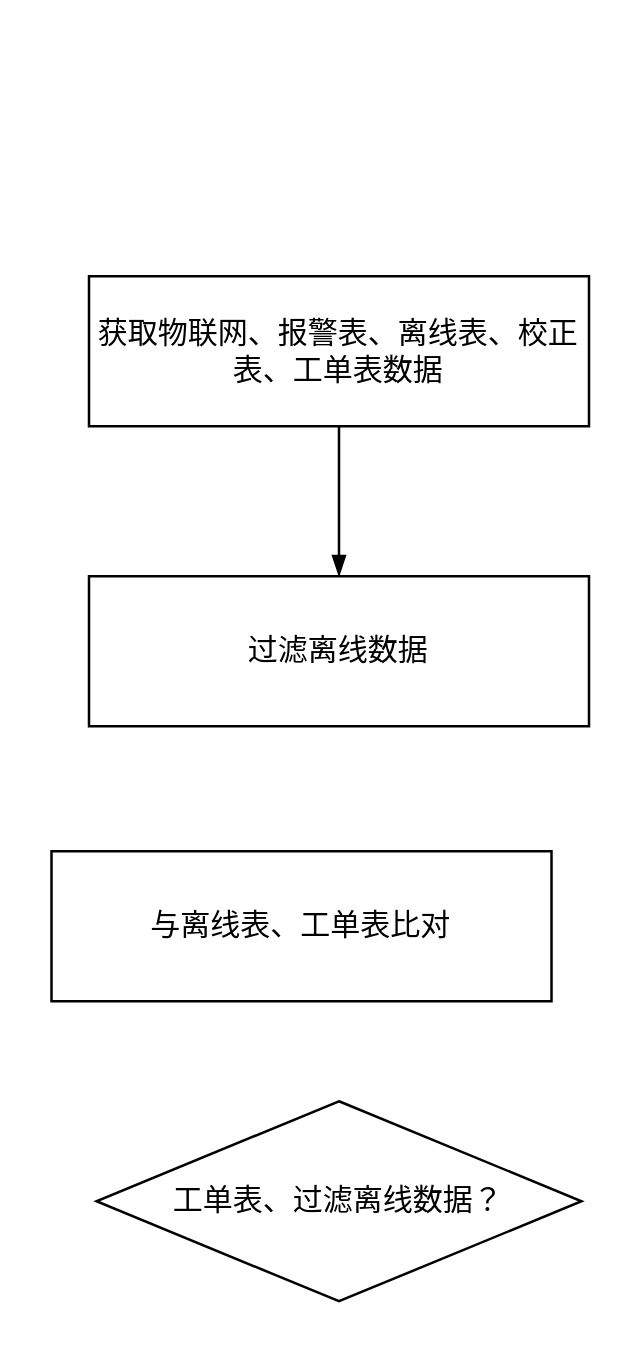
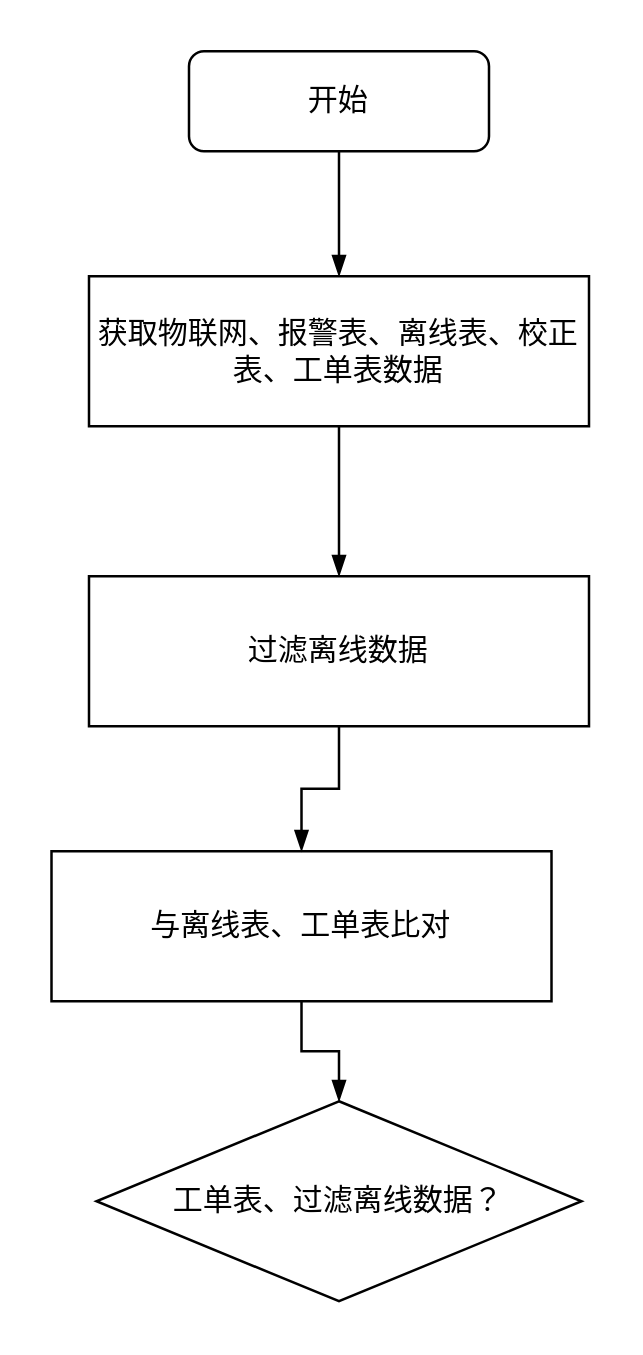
node "开始": added
edge "开始" -> "获取物联网、报警表、离线表、校正表、工单表数据": added
edge "过滤离线数据" -> "与离线表、工单表比对": added
edge "与离线表、工单表比对" -> "工单表、过滤离线数据？": added
